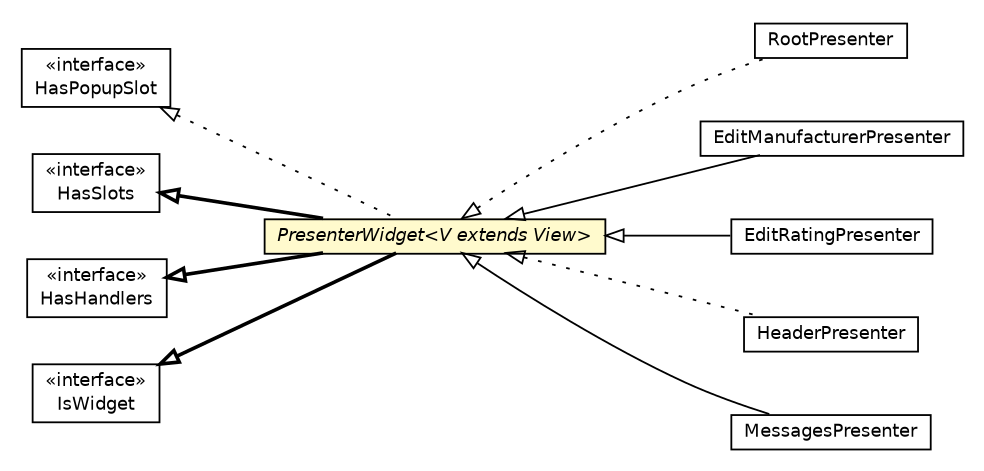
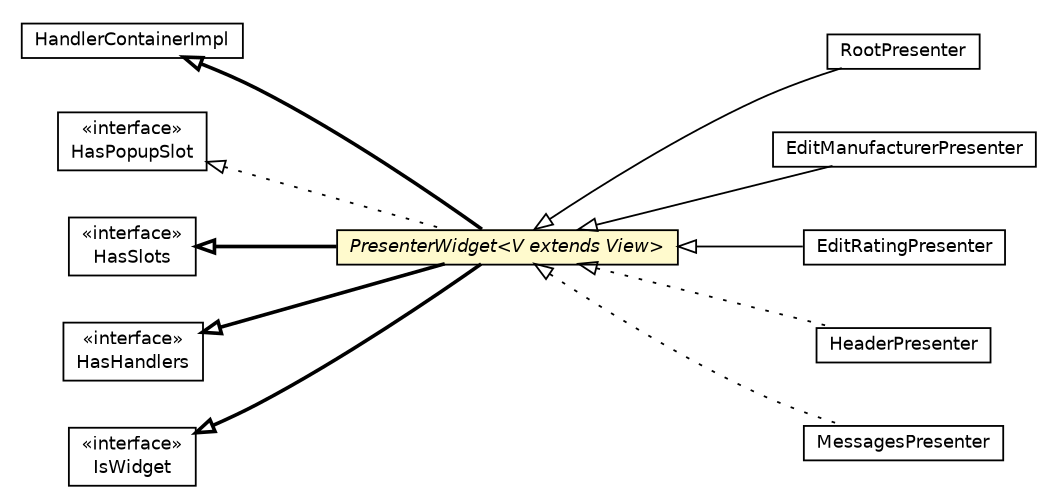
node "HandlerContainerImpl": added
edge "RootPresenter" -> "PresenterWidget<V extends View>": style dotted -> solid
edge "MessagesPresenter" -> "PresenterWidget<V extends View>": style solid -> dotted
